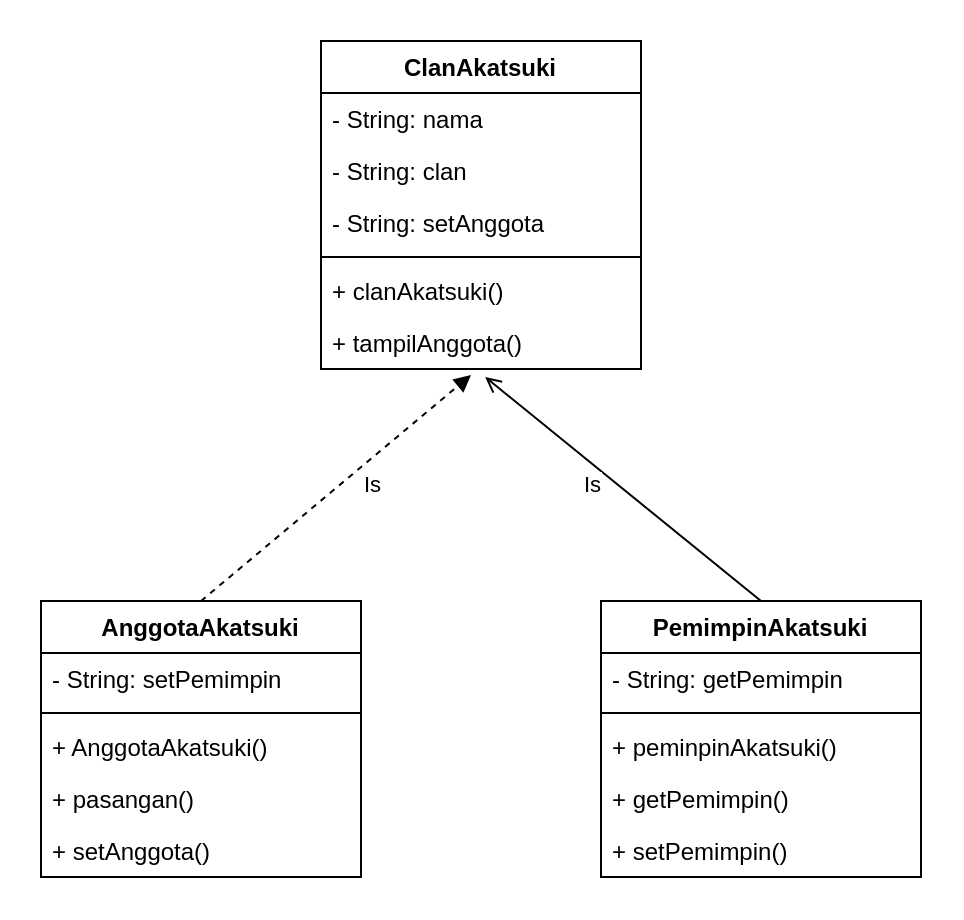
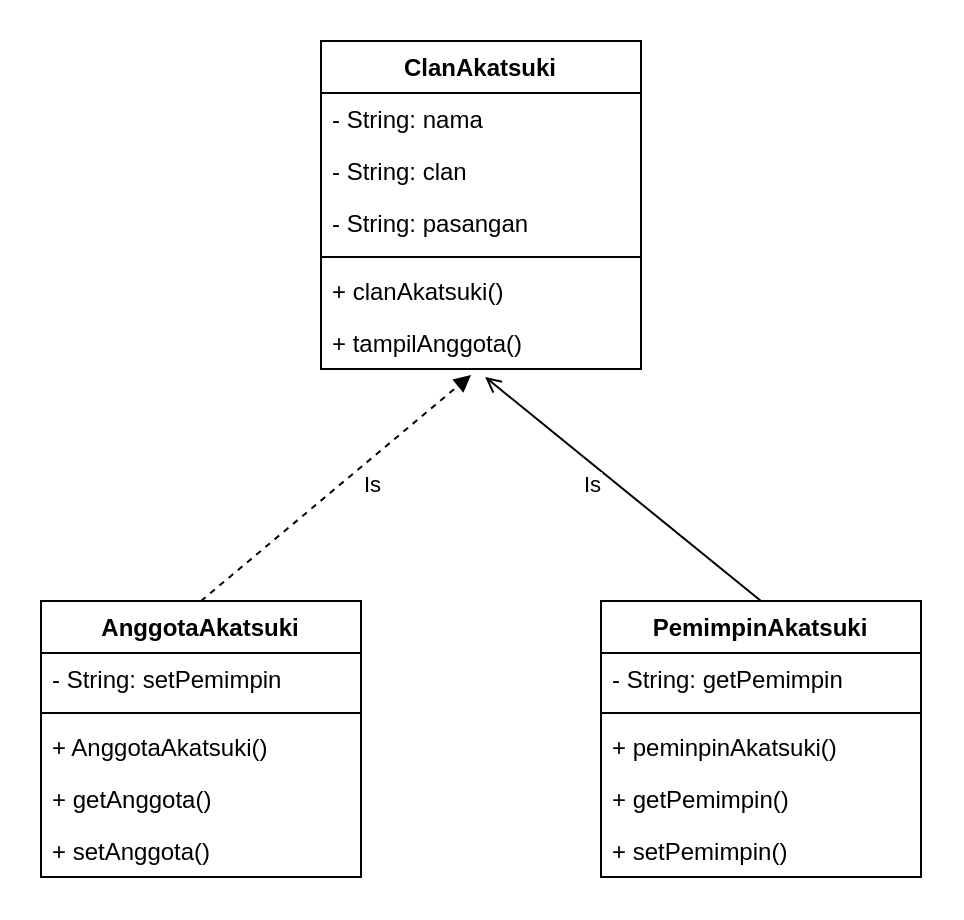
node "- String: setAnggota": label "- String: setAnggota" -> "- String: pasangan"
node "+ pasangan()": label "+ pasangan()" -> "+ getAnggota()"
